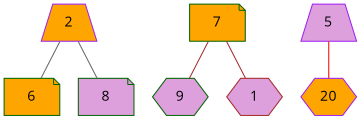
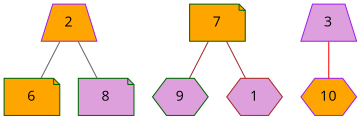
node "5": label "5" -> "3"
node "20": label "20" -> "10"
